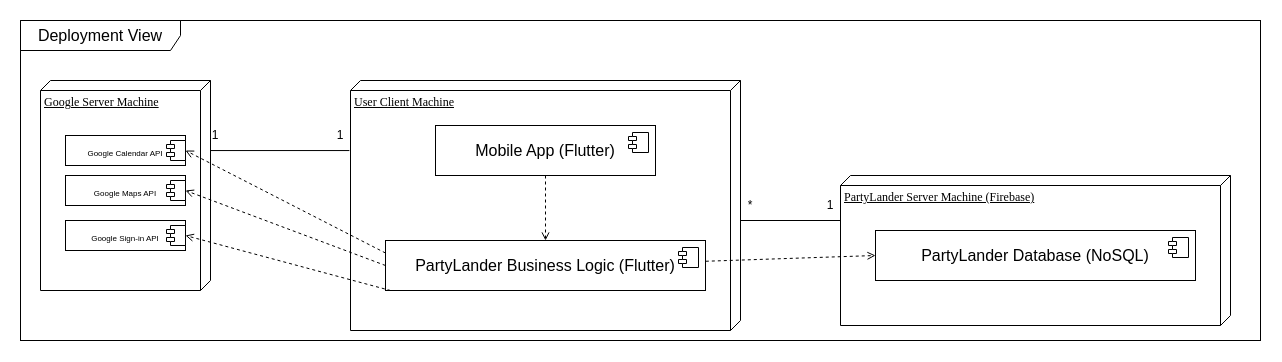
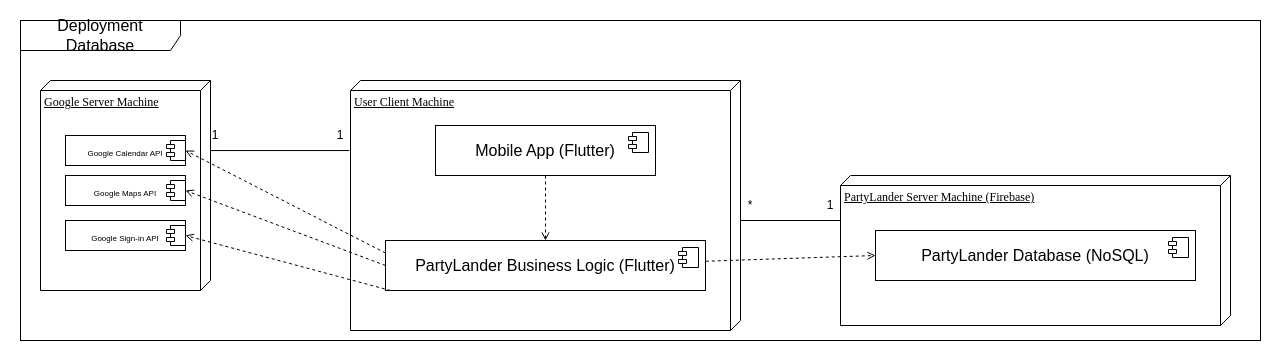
node "Deployment View": label "Deployment View" -> "Deployment Database"
